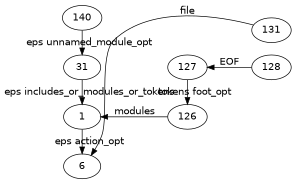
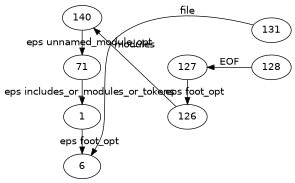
node "31": label "31" -> "71"
edge "127" -> "126": label "tokens foot_opt" -> "eps foot_opt"
edge "126" -> "1": now "126" -> "140"
edge "1" -> "6": label "eps action_opt" -> "eps foot_opt"
